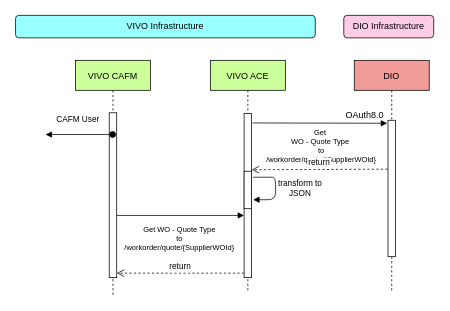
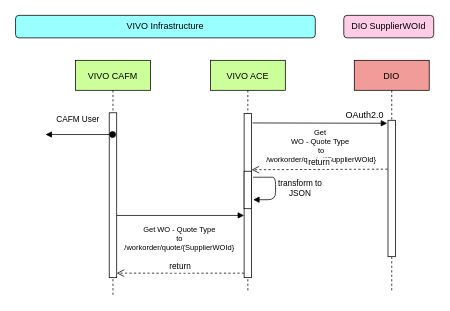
node "DIO Infrastructure": label "DIO Infrastructure" -> "DIO SupplierWOId"
node "OAuth8.0": label "OAuth8.0" -> "OAuth2.0"
